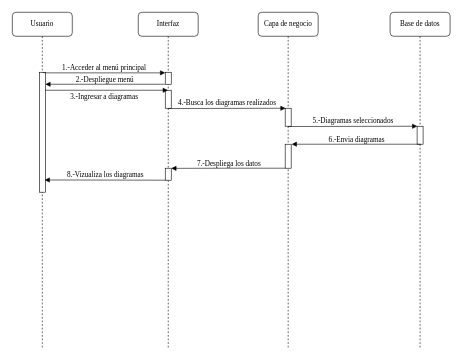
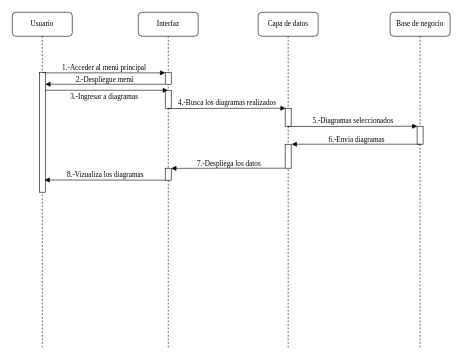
node "Capa de negocio": label "Capa de negocio" -> "Capa de datos"
node "Base de datos": label "Base de datos" -> "Base de negocio"
